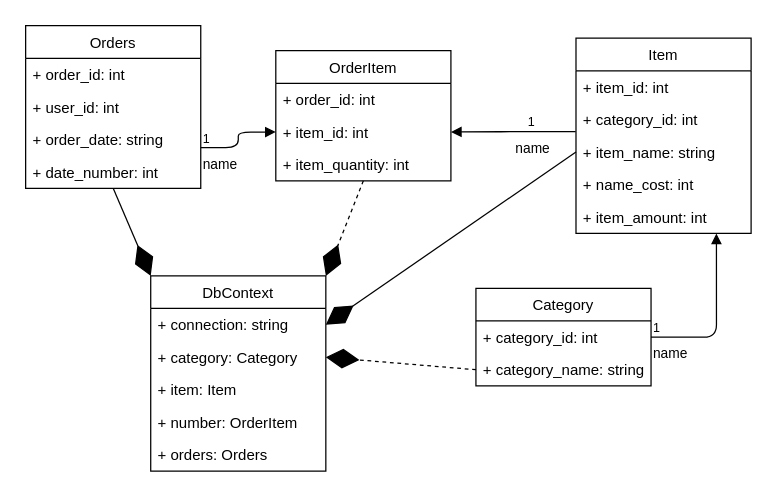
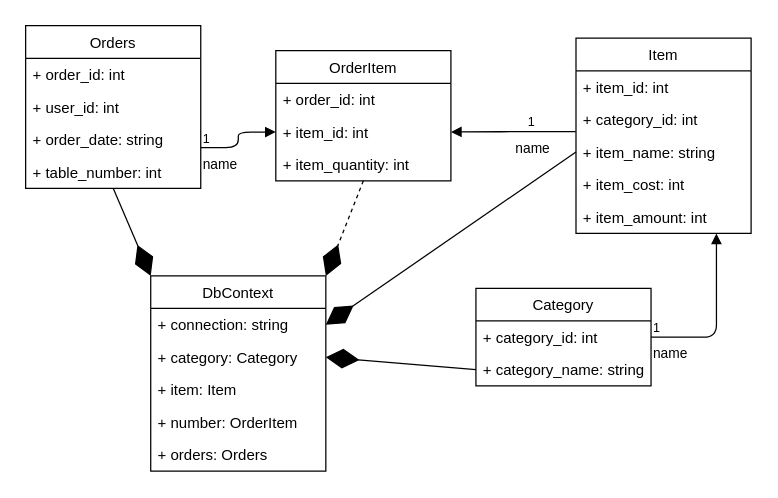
node "+ date_number: int": label "+ date_number: int" -> "+ table_number: int"
node "+ name_cost: int": label "+ name_cost: int" -> "+ item_cost: int"
edge "+ category_name: string" -> "+ category: Category": style dashed -> solid
